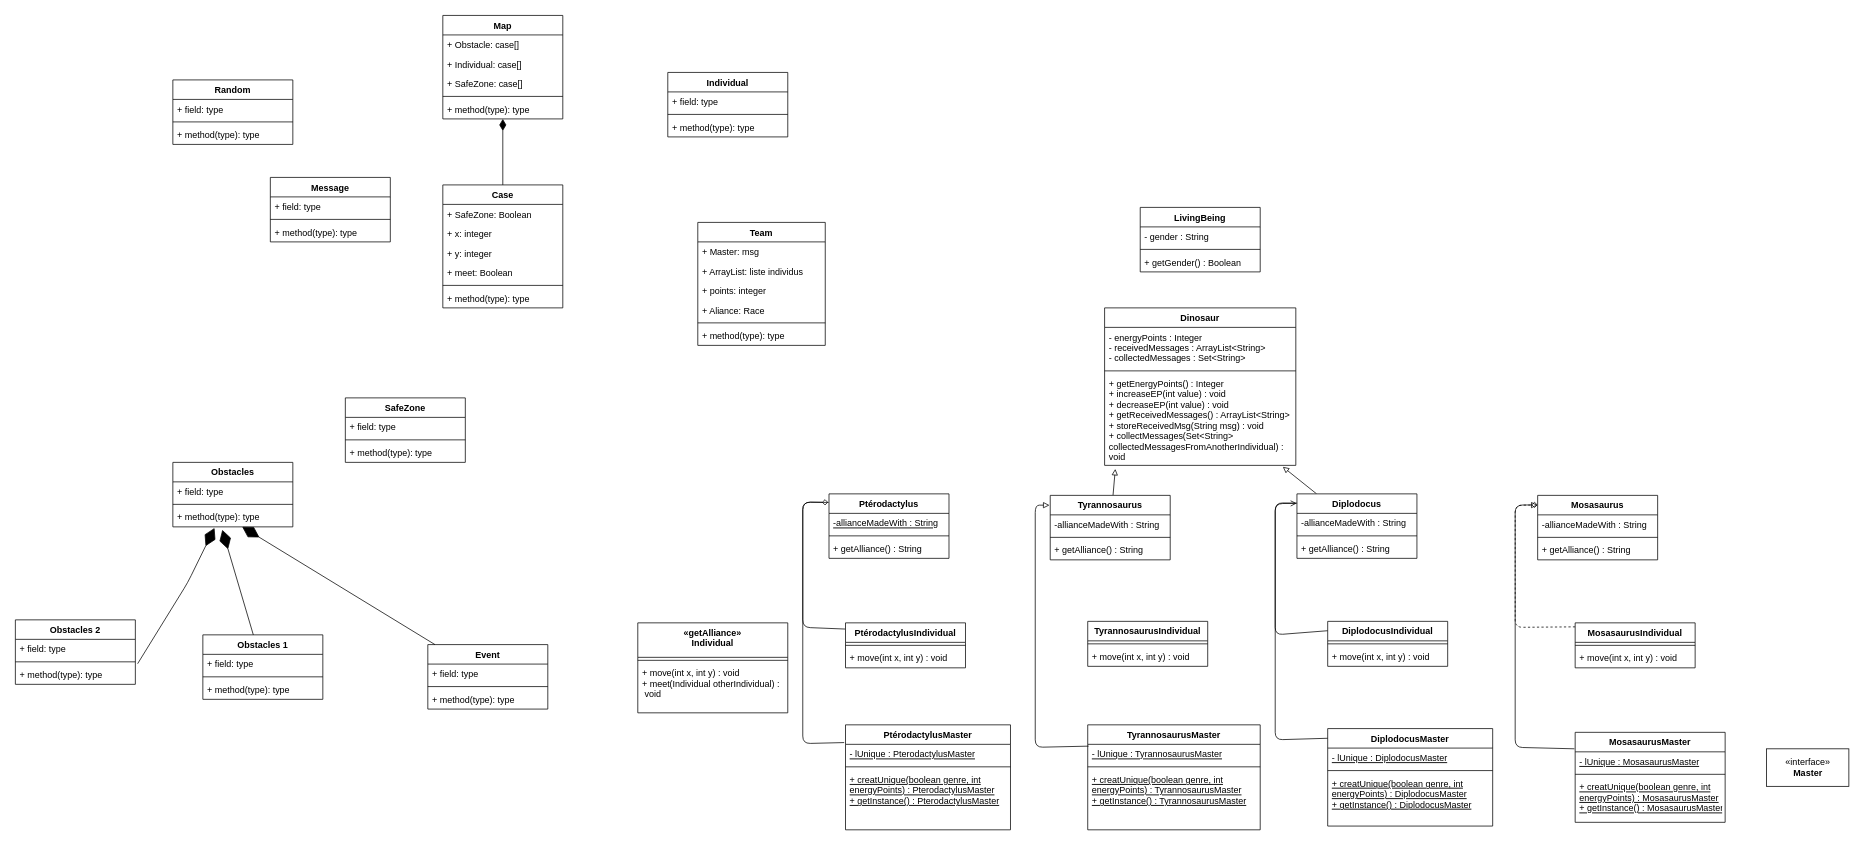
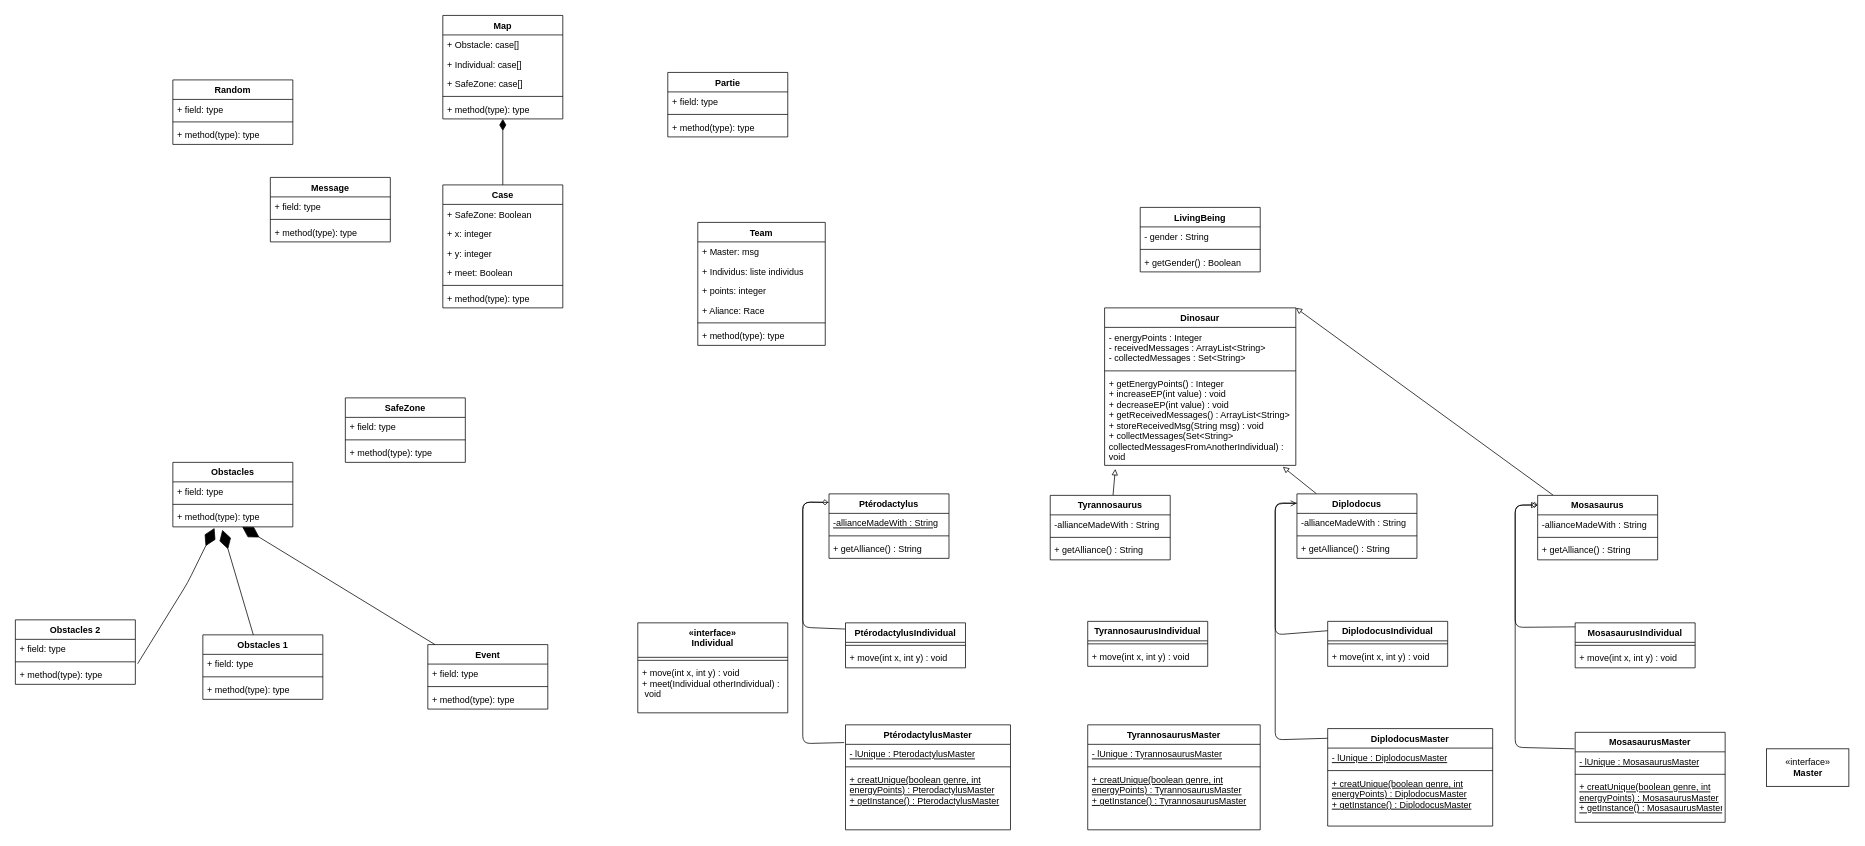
node "Individual": label "Individual" -> "Partie"
node "+ ArrayList: liste individus": label "+ ArrayList: liste individus" -> "+ Individus: liste individus"
edge "Mosasaurus" -> "Dinosaur": added
edge "MosasaurusIndividual" -> "Mosasaurus": style dashed -> solid
node "«getAlliance» Individual": label "«getAlliance» Individual" -> "«interface» Individual"
edge "TyrannosaurusMaster" -> "Tyrannosaurus": removed
